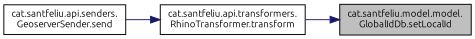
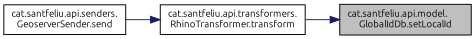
node "cat.santfeliu.model.model. GlobalIdDb.setLocalId": label "cat.santfeliu.model.model. GlobalIdDb.setLocalId" -> "cat.santfeliu.api.model. GlobalIdDb.setLocalId"
